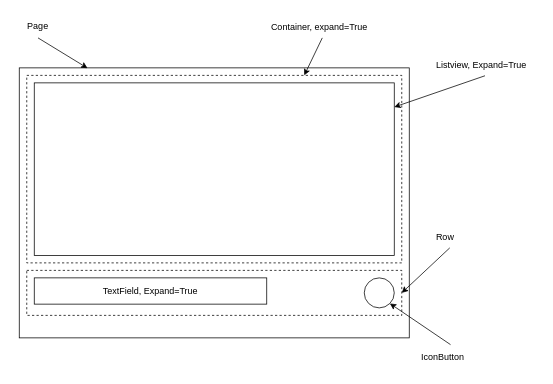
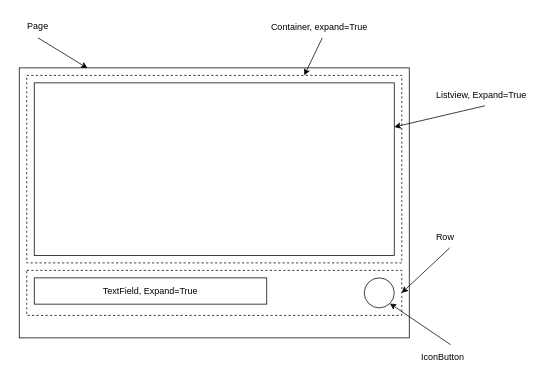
node "Listview, Expand=True": moved (484, 64) -> (484, 94)
